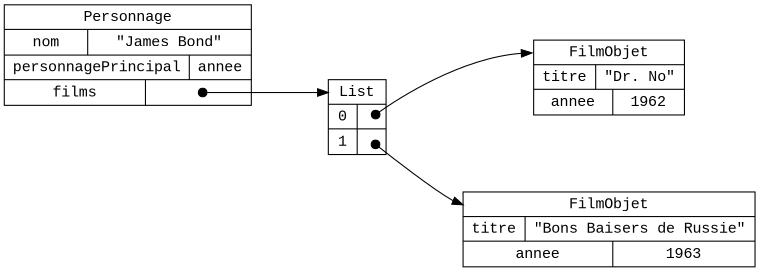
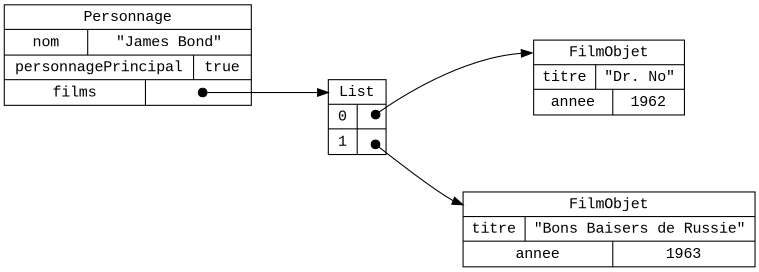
node "Personnage": text "annee" -> "true"
